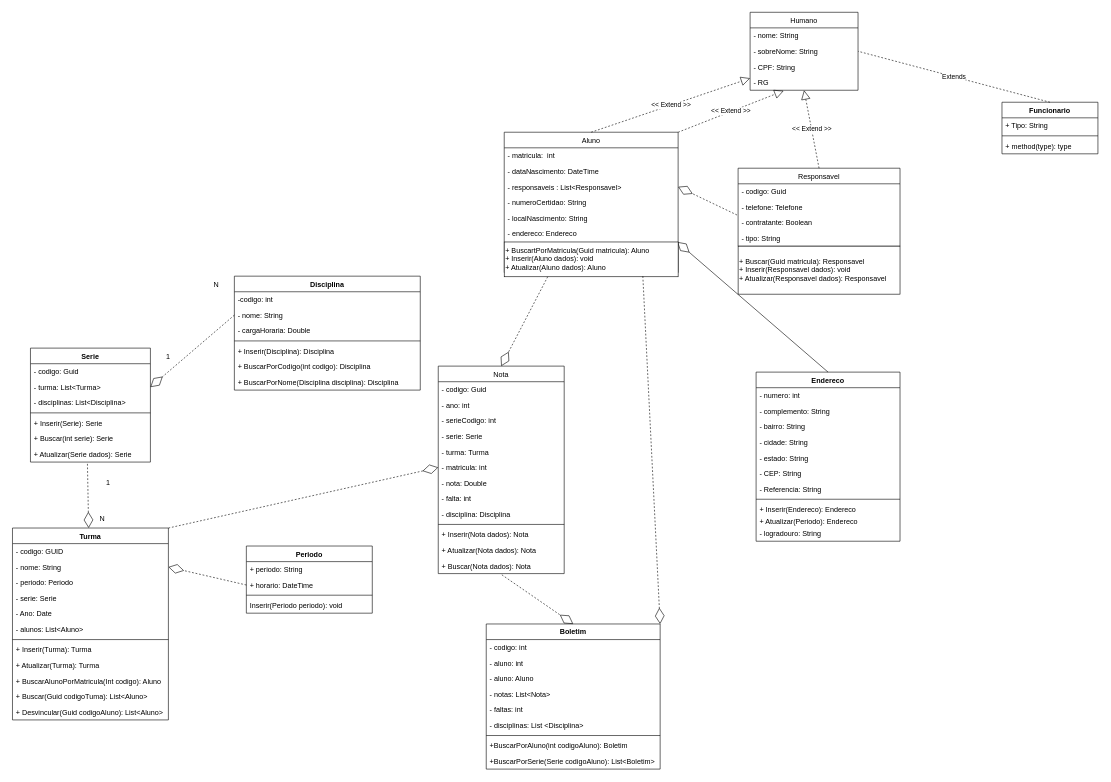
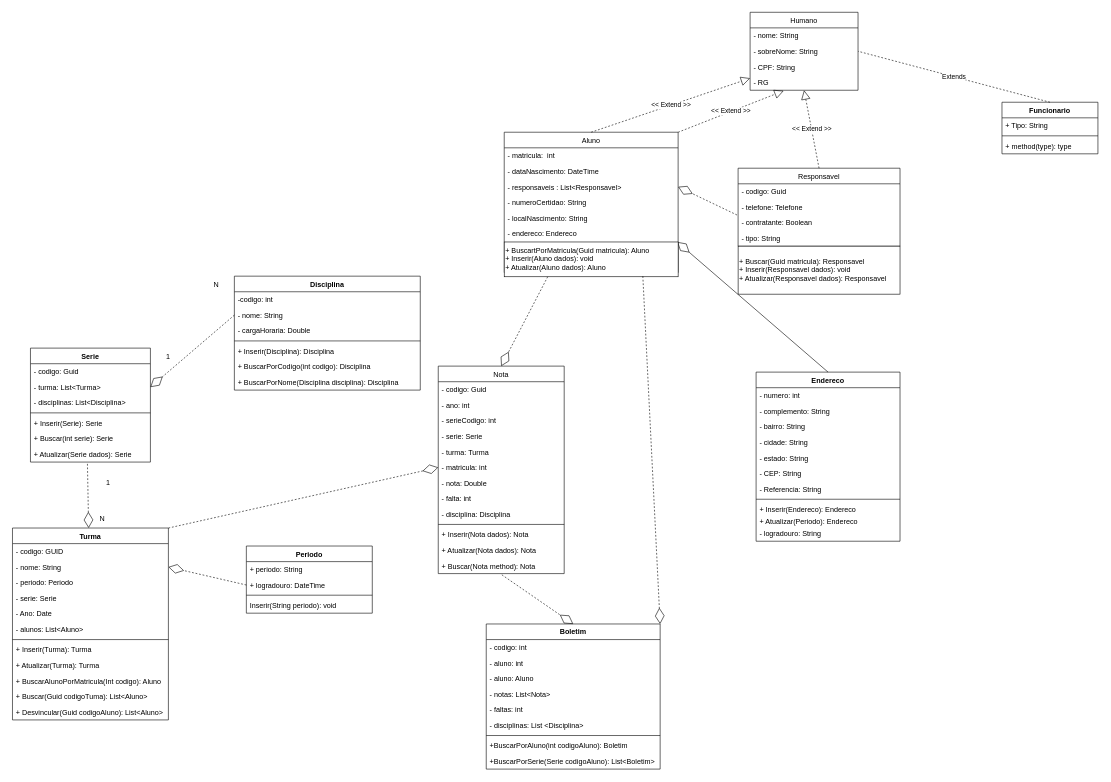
node "+ Buscar(Nota dados): Nota": label "+ Buscar(Nota dados): Nota" -> "+ Buscar(Nota method): Nota"
node "+ horario: DateTime": label "+ horario: DateTime" -> "+ logradouro: DateTime"
node "Inserir(Periodo periodo): void": label "Inserir(Periodo periodo): void" -> "Inserir(String periodo): void"
